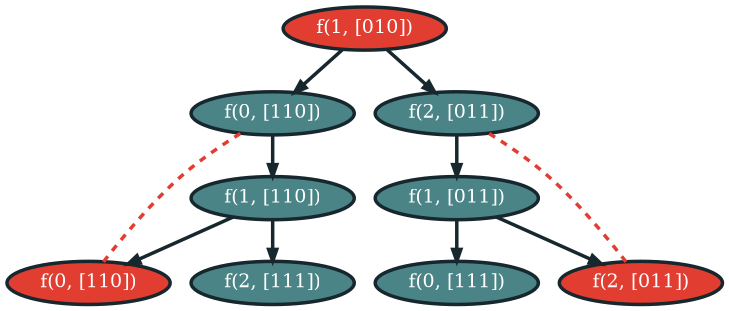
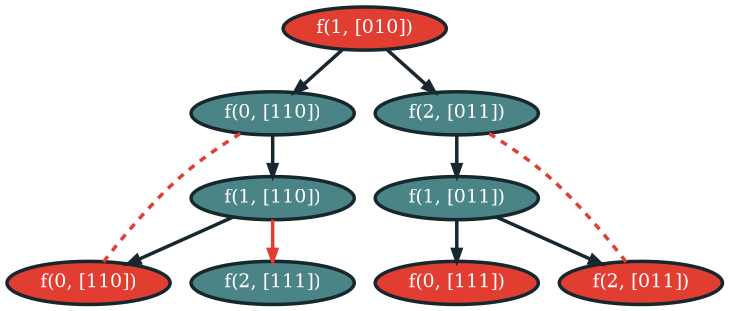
edge "f(1, [110])" -> "f(2, [111])": color #16272d -> #e23d31
node "f(0, [111])": fillcolor #4b8486 -> #e23d31
